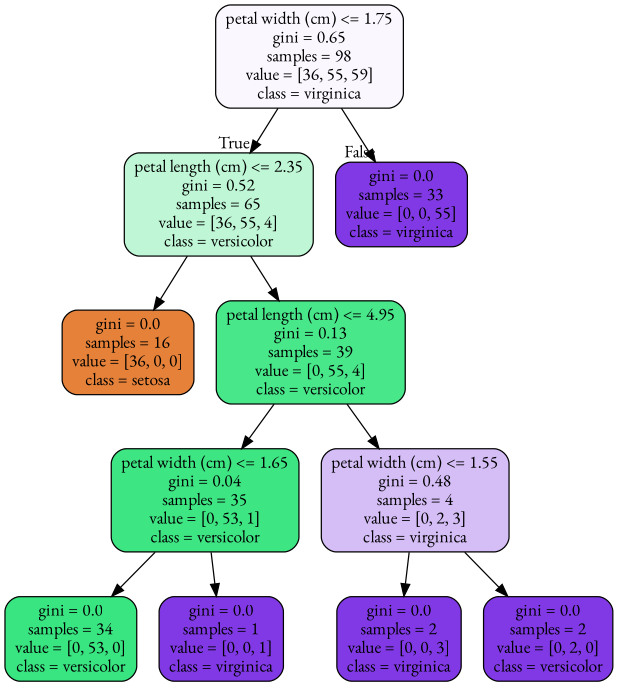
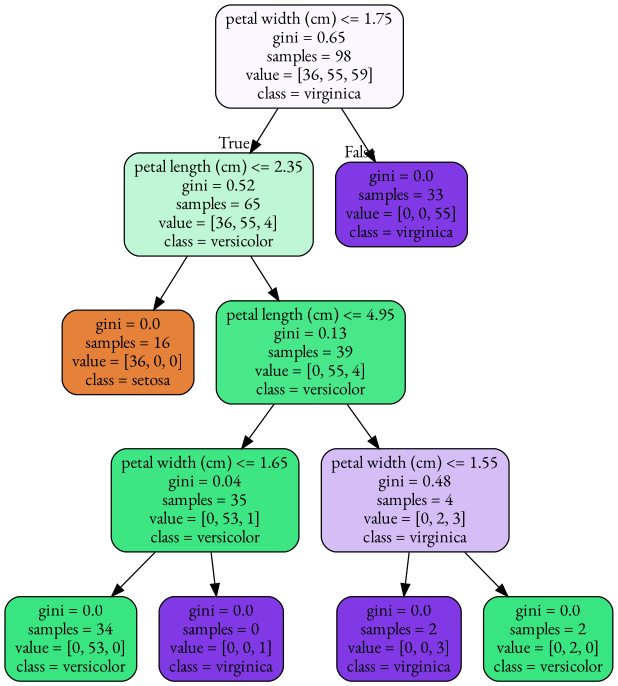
node "gini = 0.0 samples = 1 value = [0, 0, 1] class = virginica": label "gini = 0.0 samples = 1 value = [0, 0, 1] class = virginica" -> "gini = 0.0 samples = 0 value = [0, 0, 1] class = virginica"
node "gini = 0.0 samples = 2 value = [0, 2, 0] class = versicolor": fillcolor #8139e5 -> #39e581
